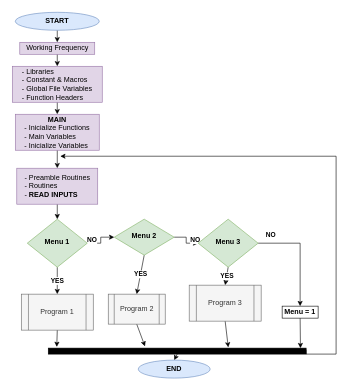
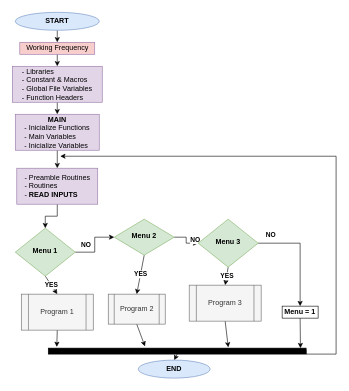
node "Working Frequency": fillcolor #e1d5e7 -> #f8cecc
node "Menu 1": moved (57, 243) -> (45, 252)
